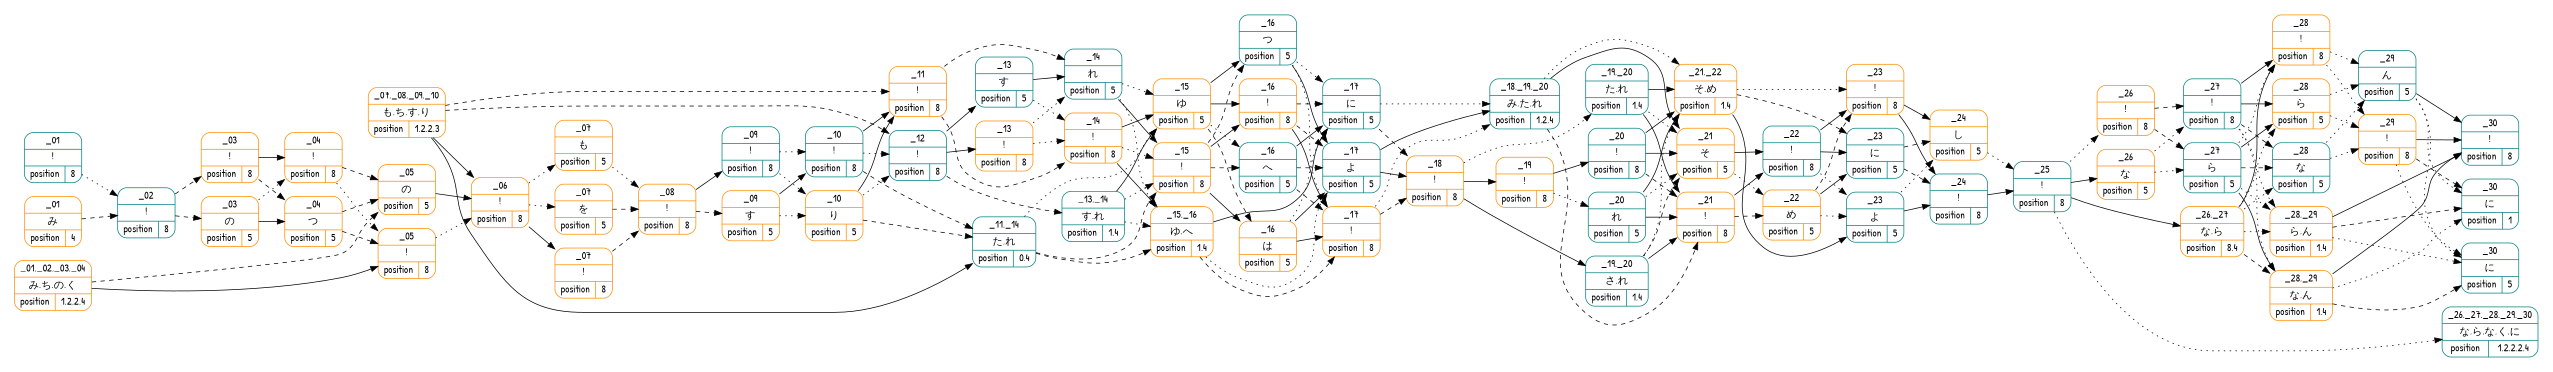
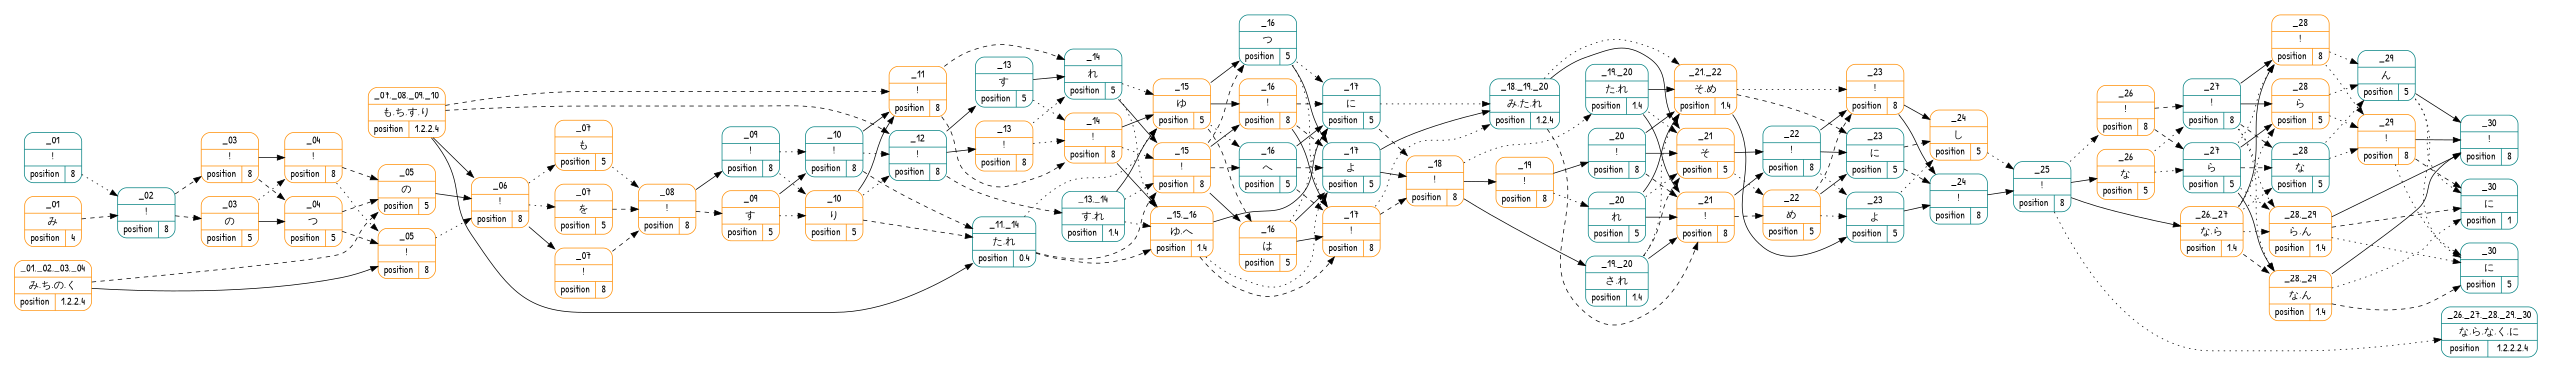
node "_07,_08,_09,_10": text "1,2,2,3" -> "1,2,2,4"
node "_26,_27": text "8,4" -> "1,4"
